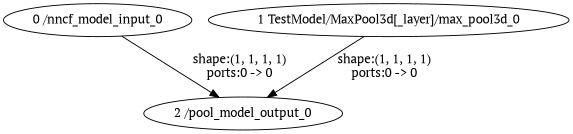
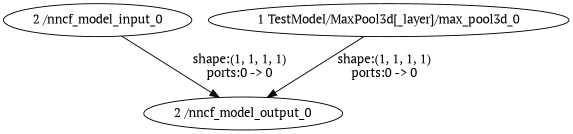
node "0 /nncf_model_input_0": label "0 /nncf_model_input_0" -> "2 /nncf_model_input_0"
node "2 /pool_model_output_0": label "2 /pool_model_output_0" -> "2 /nncf_model_output_0"
